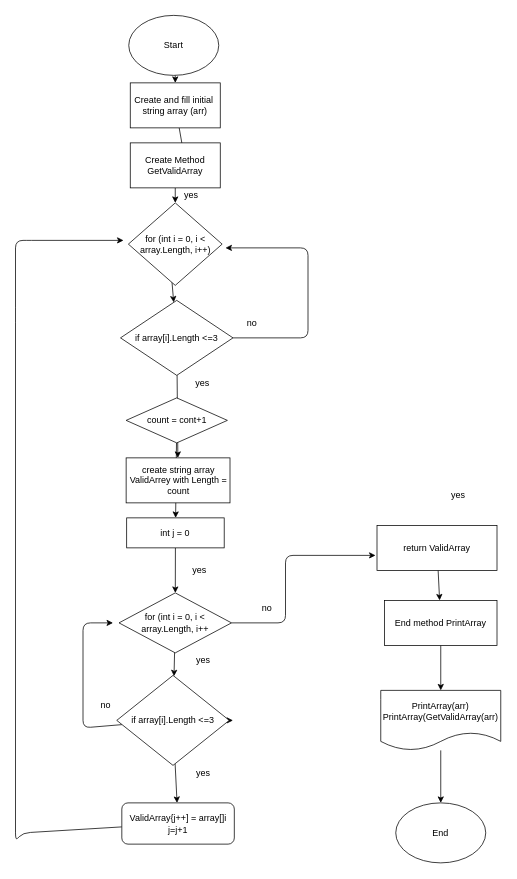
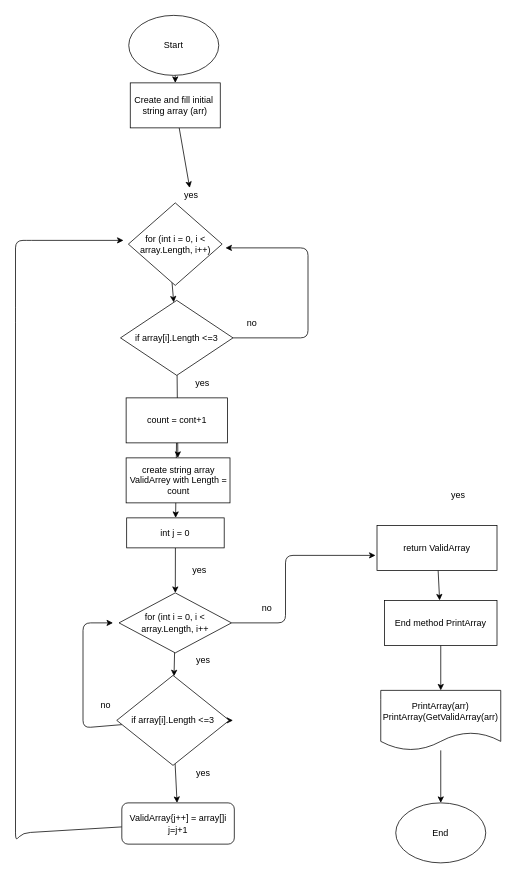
node "Create Method GetValidArray": removed
edge "Create Method GetValidArray" -> "for (int i = 0, i < array.Length, i++)": removed
node "count = cont+1": shape diamond -> rectangle
